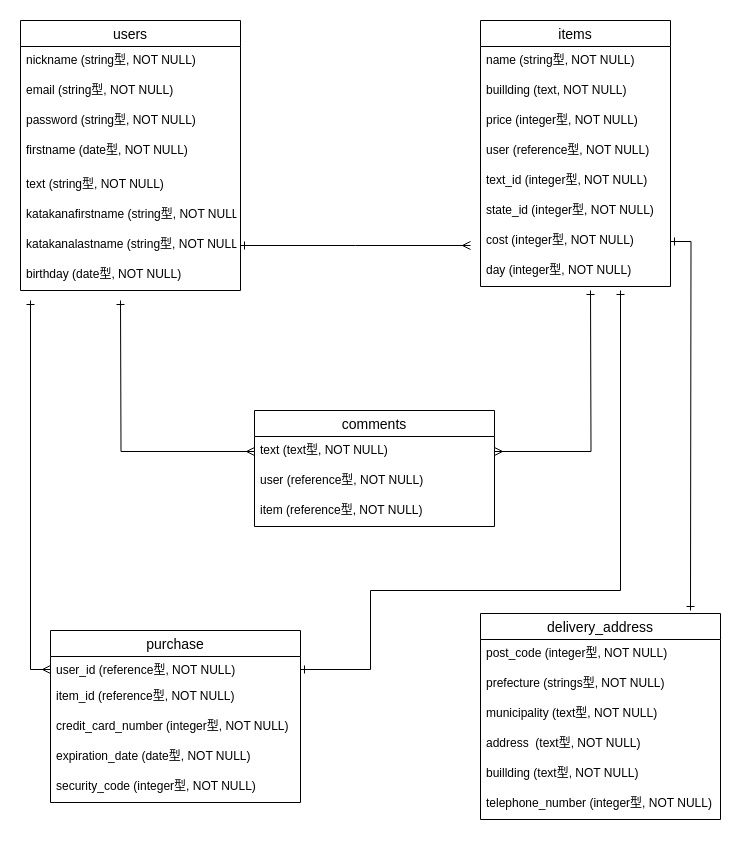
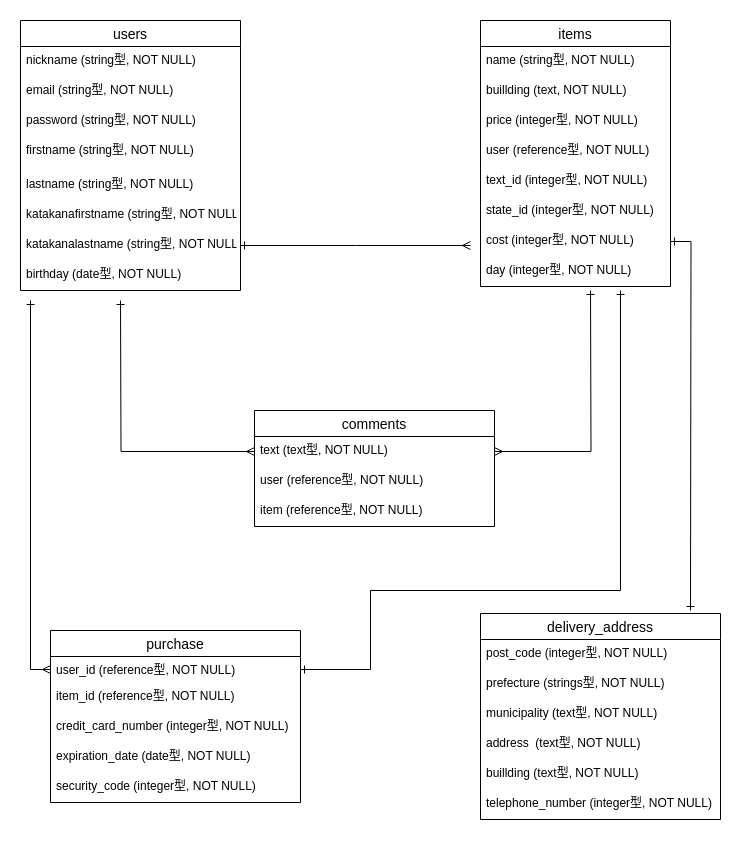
node "firstname (date型, NOT NULL)": label "firstname (date型, NOT NULL)" -> "firstname (string型, NOT NULL)"
node "text (string型, NOT NULL)": label "text (string型, NOT NULL)" -> "lastname (string型, NOT NULL)"
